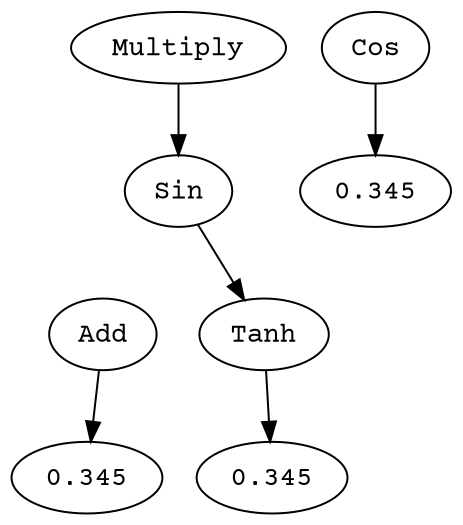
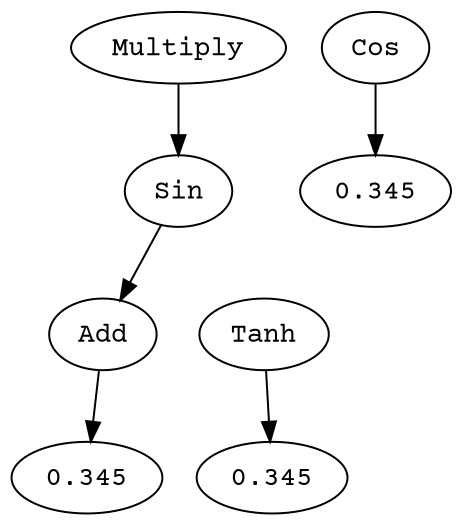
edge "Sin" -> "Tanh": now "Sin" -> "Add"
